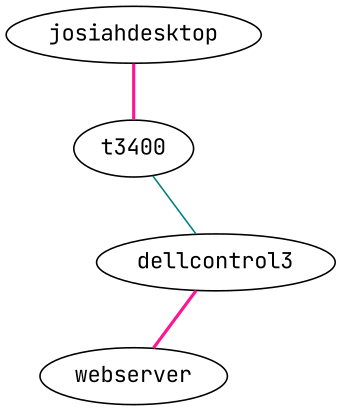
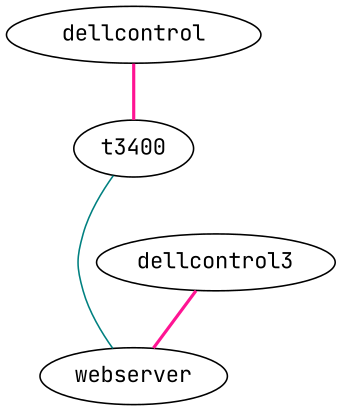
node "josiahdesktop": label "josiahdesktop" -> "dellcontrol"
edge "t3400" -- "dellcontrol3": now "t3400" -- "webserver"
